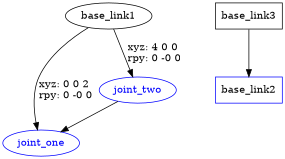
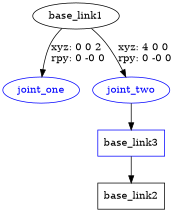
node "base_link3": color black -> blue
node "base_link2": color blue -> black
edge "joint_two" -> "joint_one": now "joint_two" -> "base_link3"
